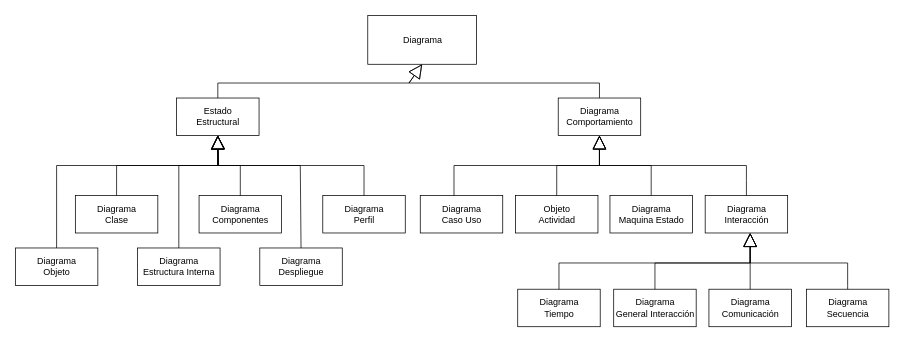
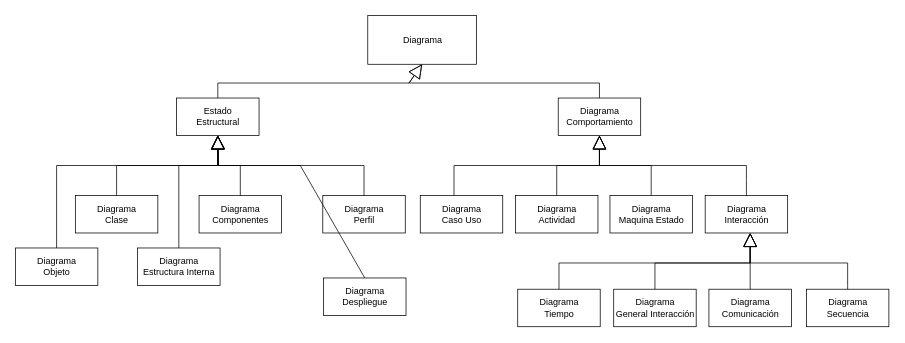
node "Objeto Actividad": label "Objeto Actividad" -> "Diagrama Actividad"
node "Diagrama Despliegue": moved (301, 267) -> (365, 297)
